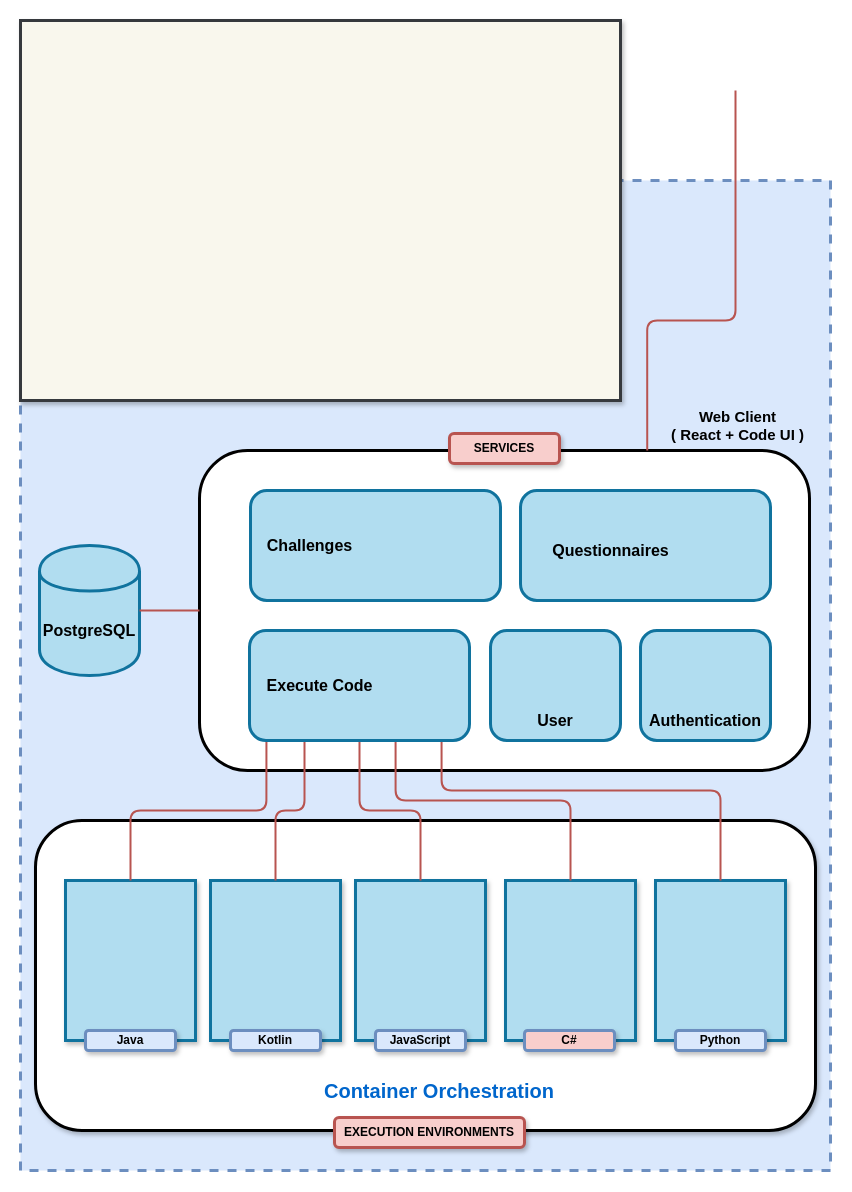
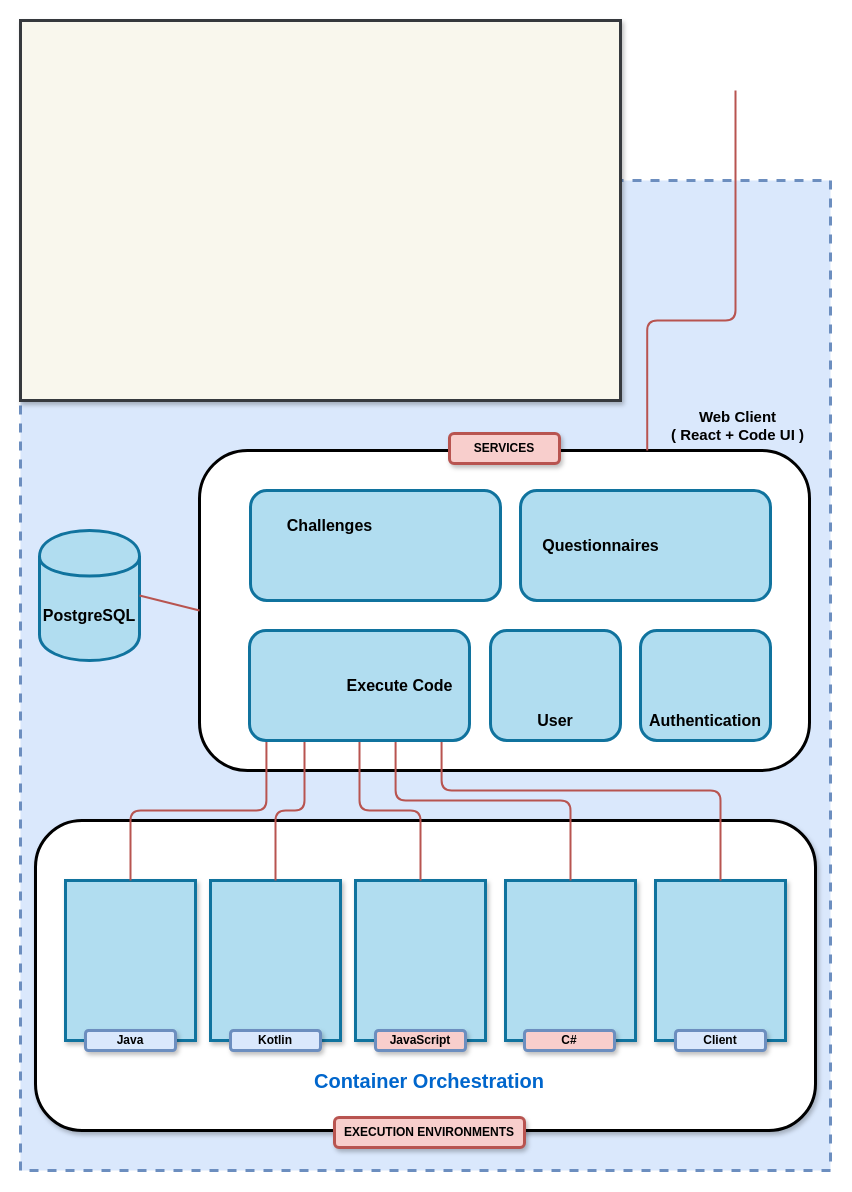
node "Challenges": moved (310, 546) -> (330, 526)
node "Questionnaires": moved (611, 551) -> (601, 546)
node "PostgreSQL": moved (90, 611) -> (90, 596)
node "Execute Code": moved (320, 686) -> (400, 686)
node "JavaScript": fillcolor #dae8fc -> #f8cecc
node "Python": label "Python" -> "Client"
node "Container Orchestration": moved (440, 1091) -> (430, 1081)
